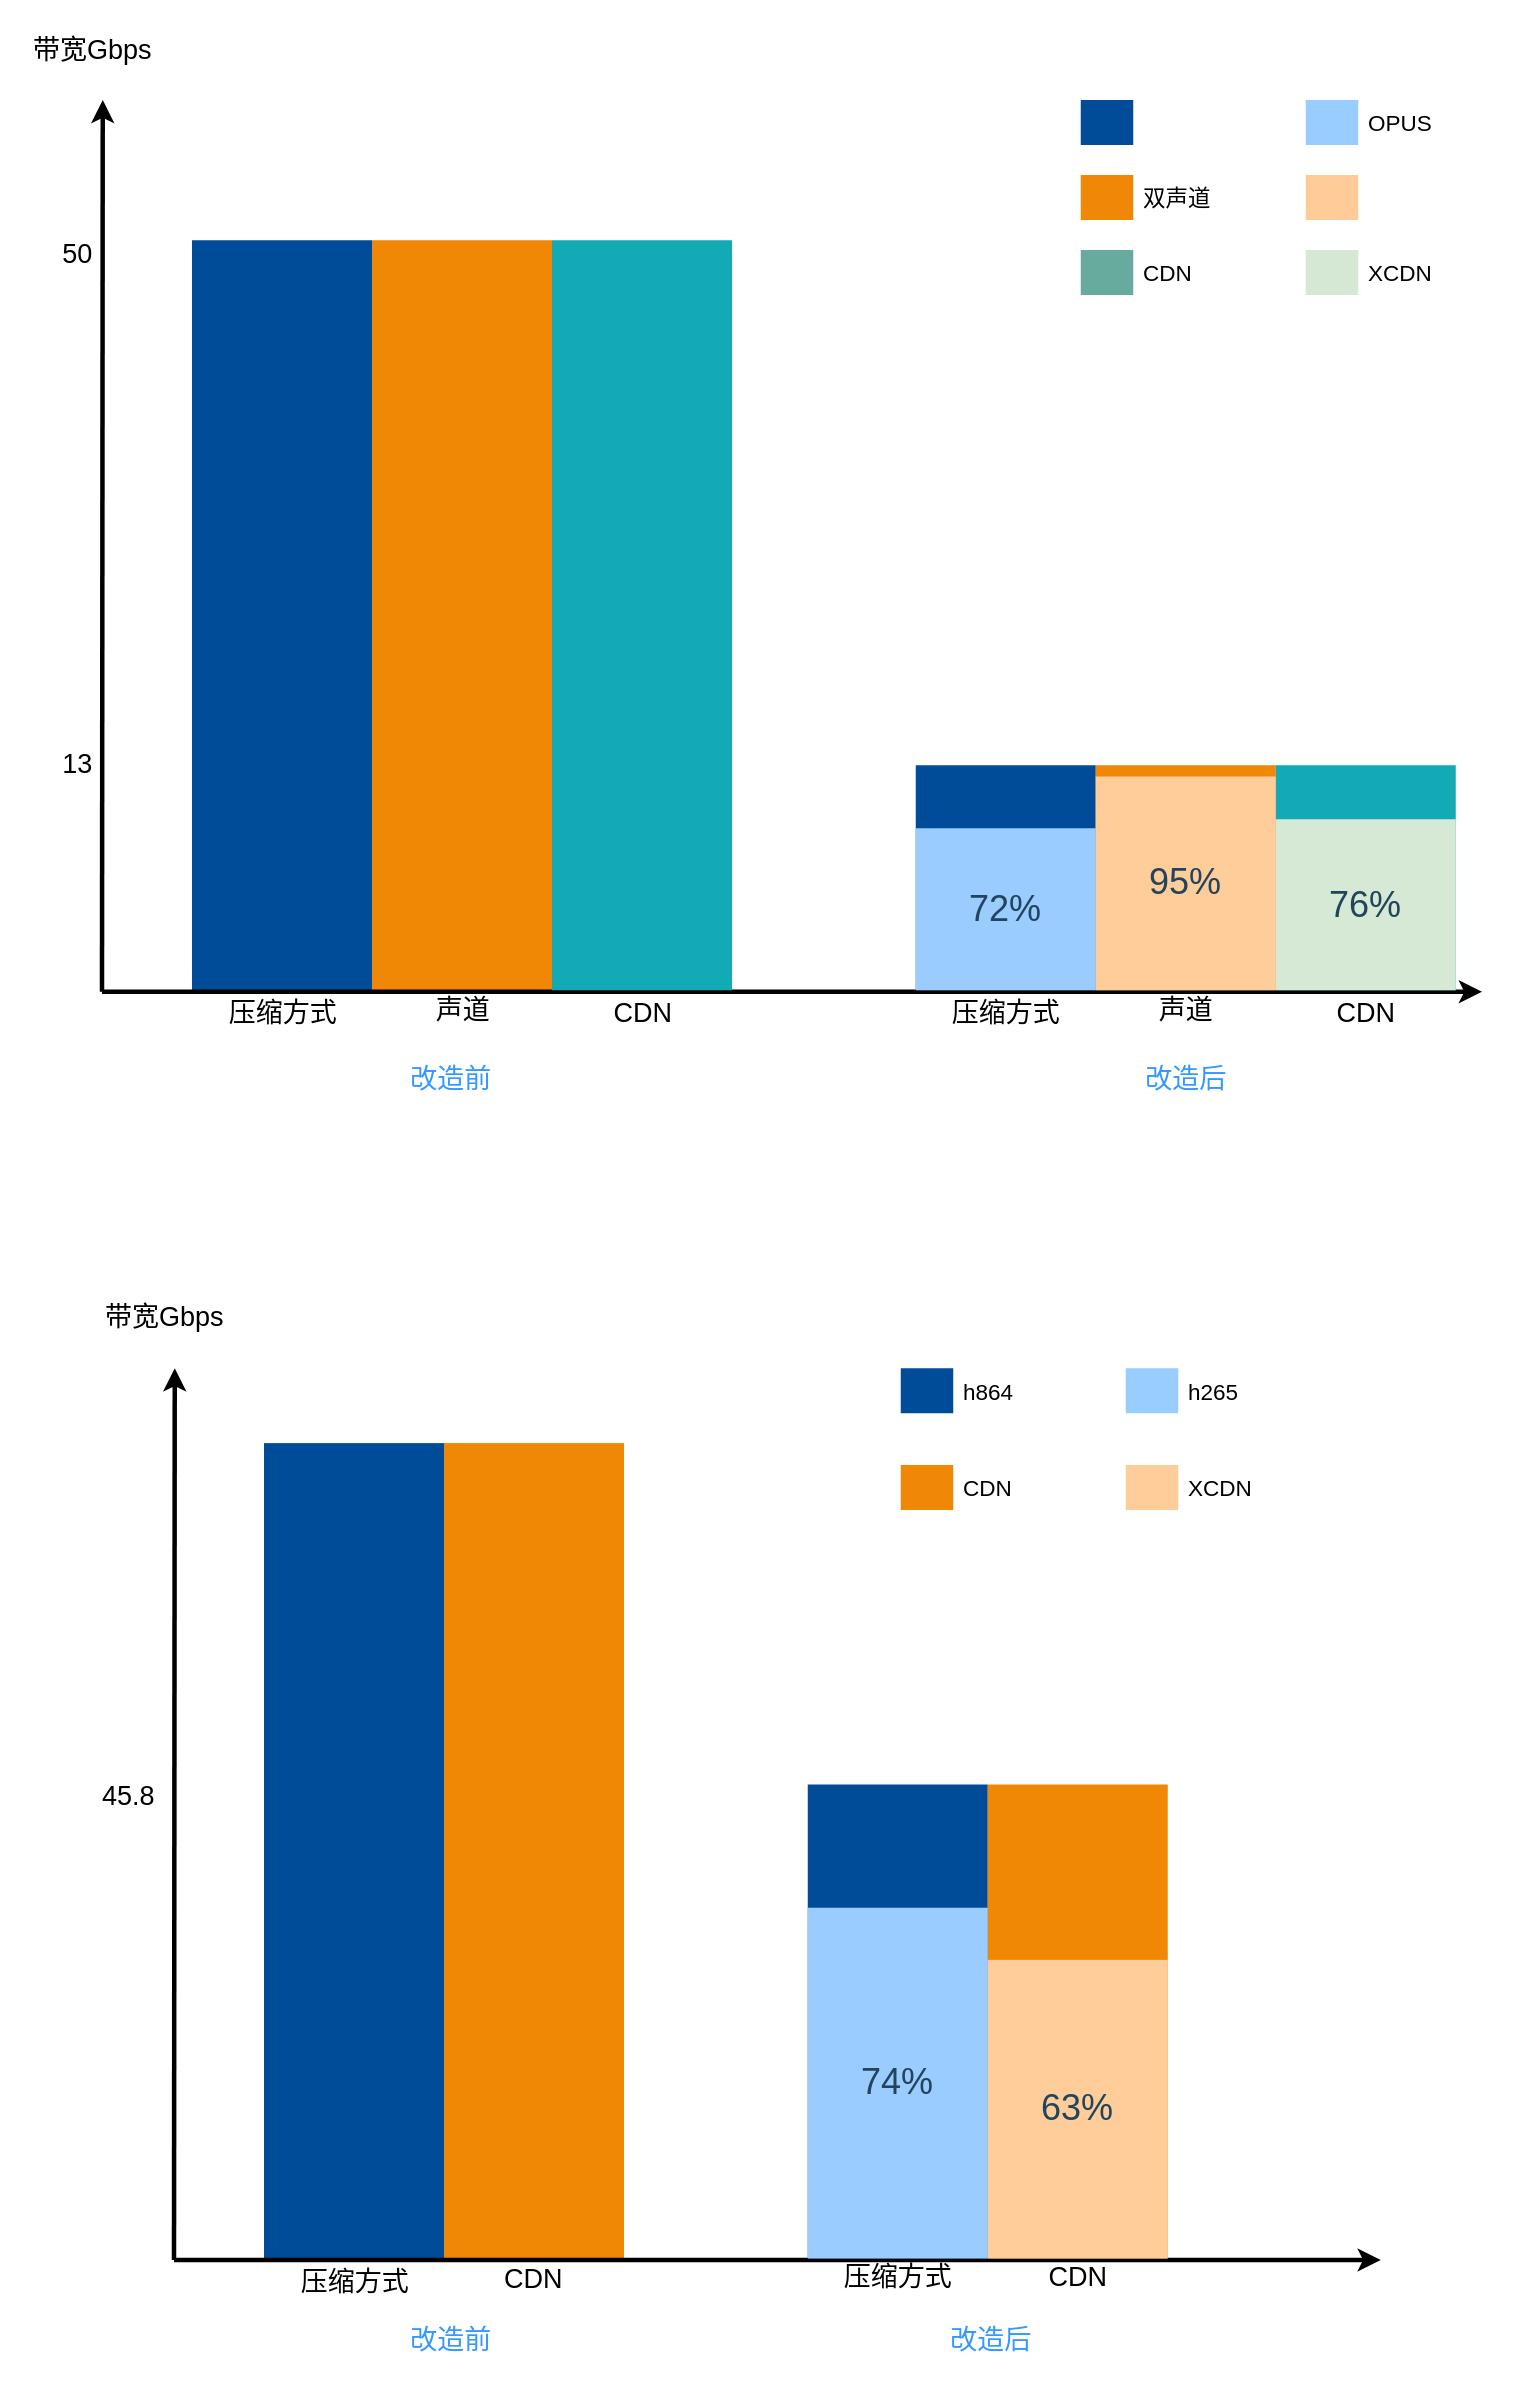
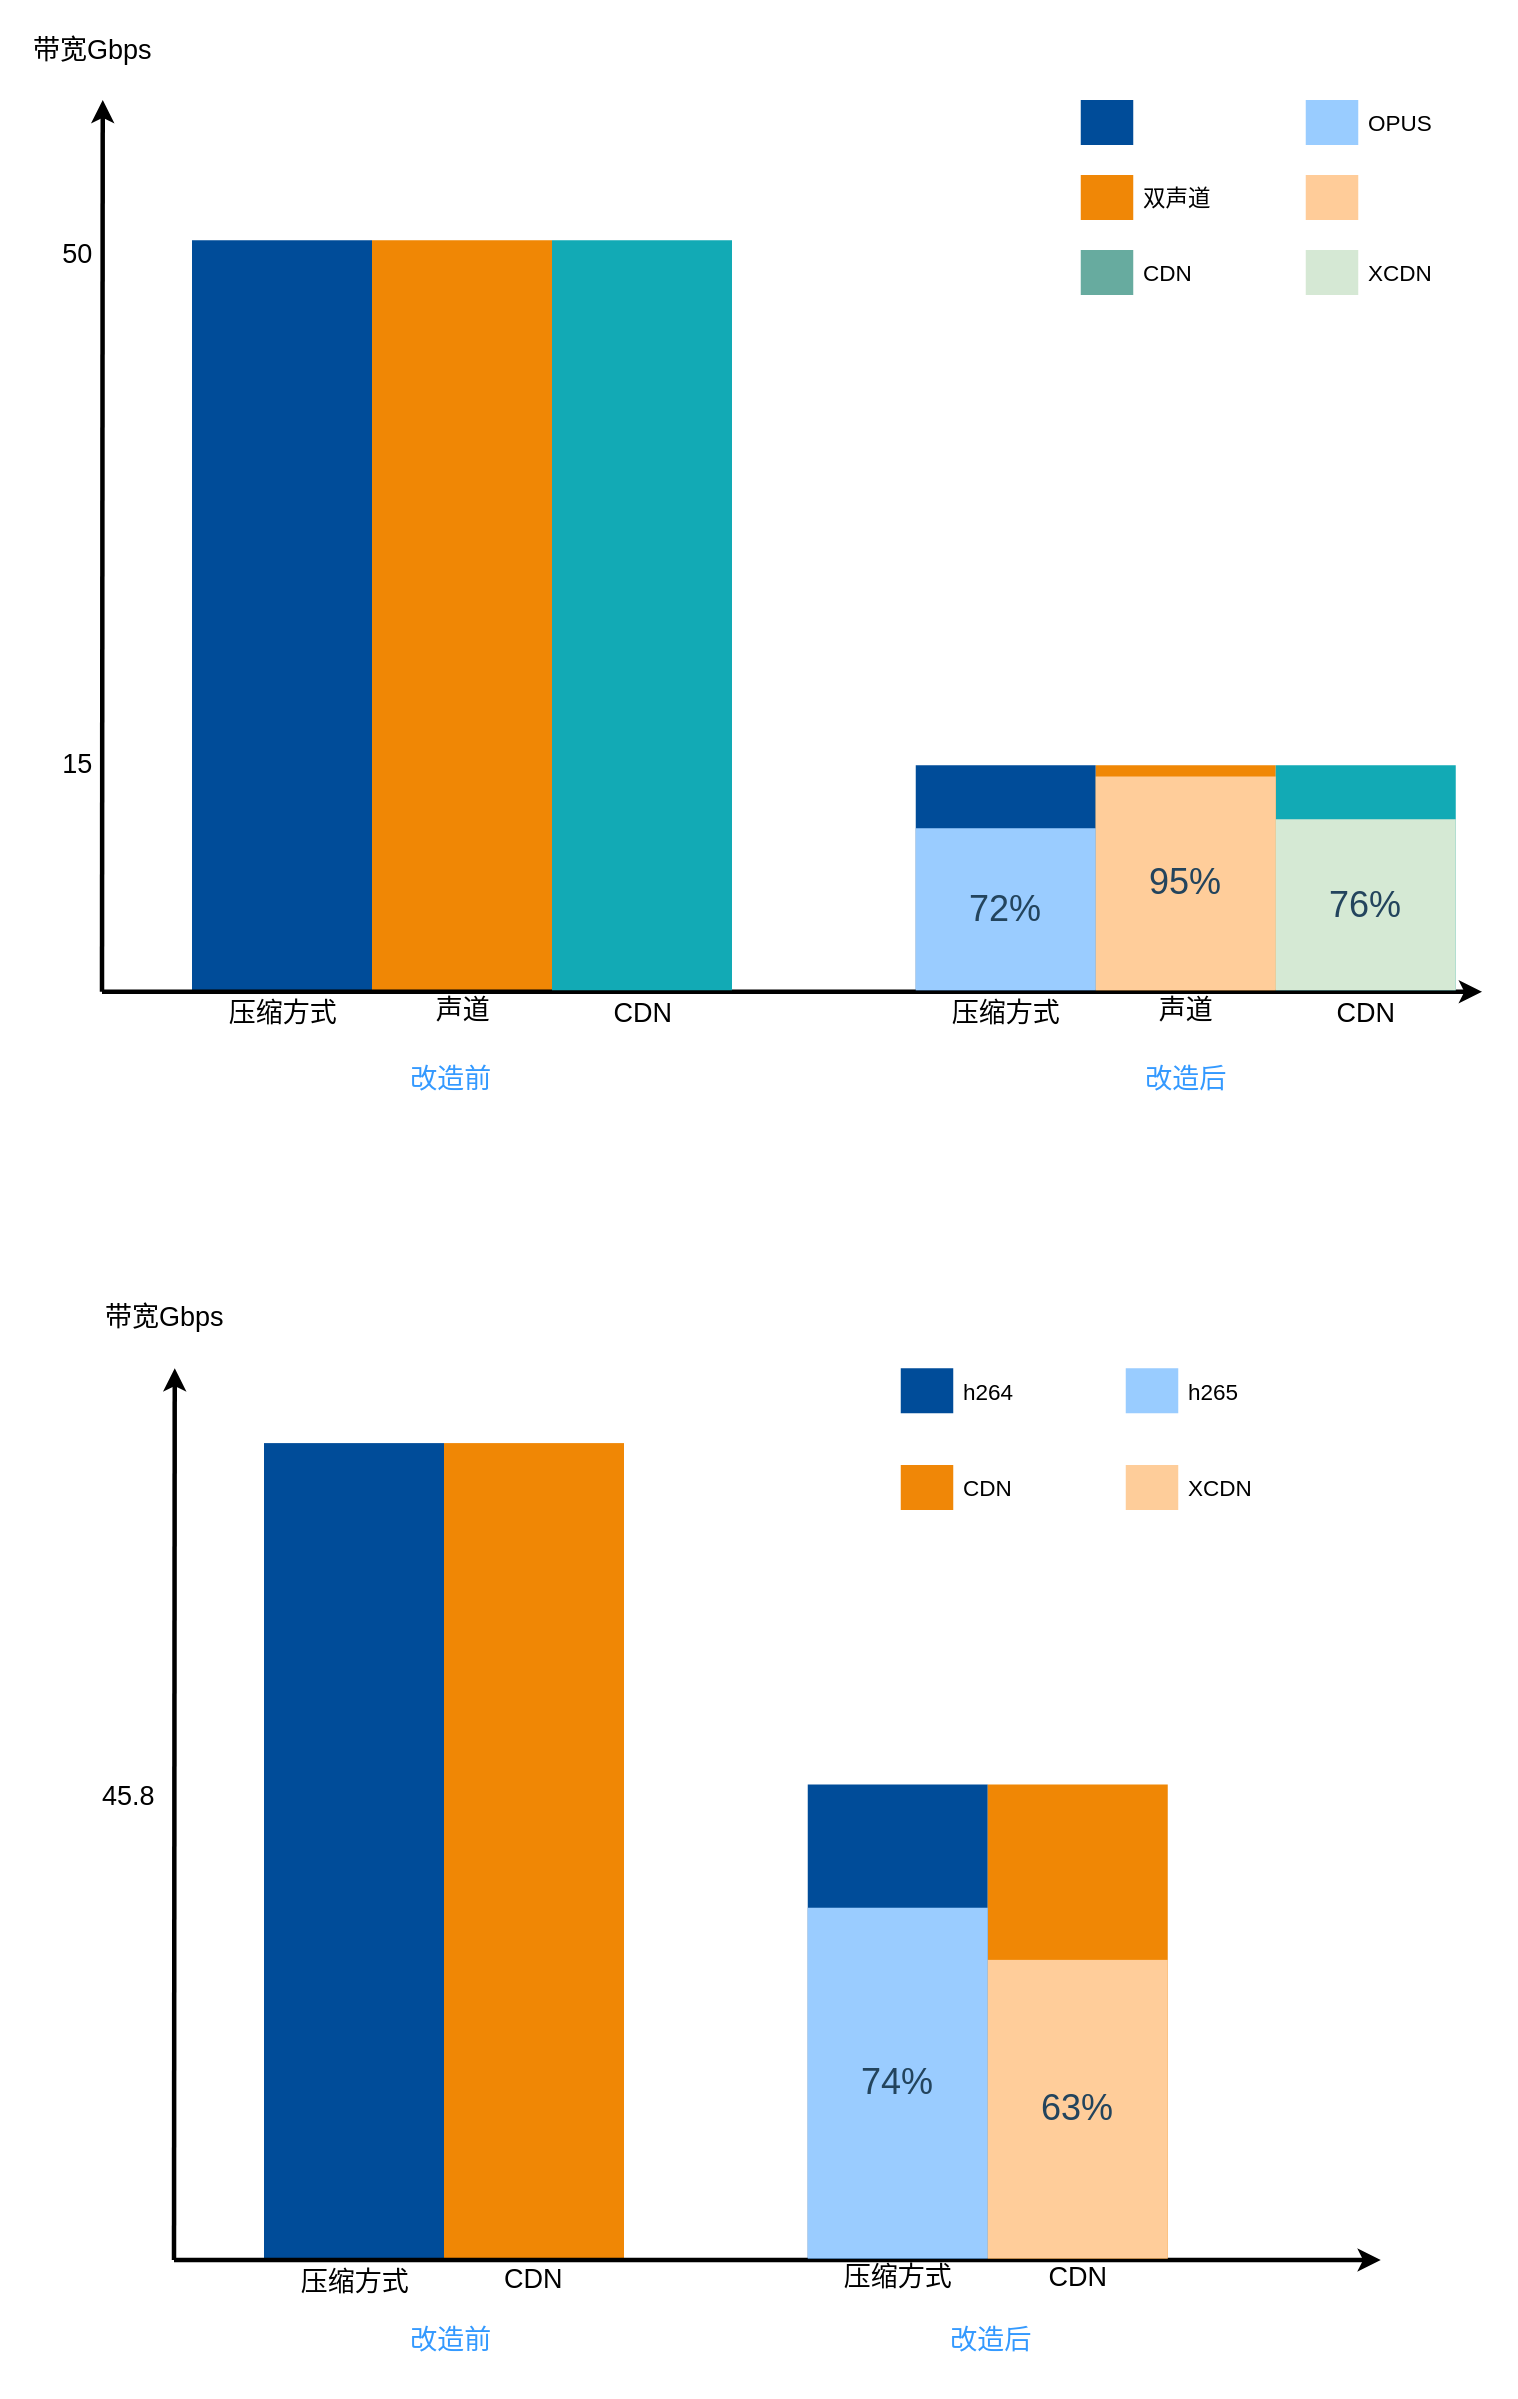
node "13": label "13" -> "15"
node "h864": label "h864" -> "h264"
